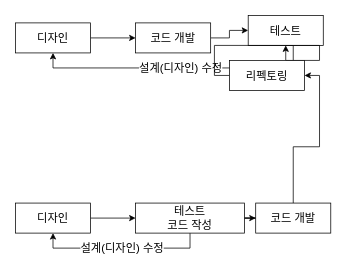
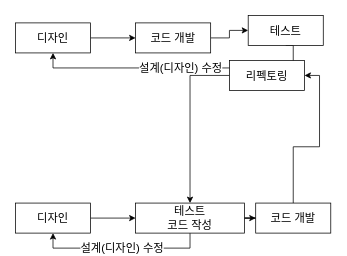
edge "리펙토링" -> "테스트": now "리펙토링" -> "테스트 코드 작성"
